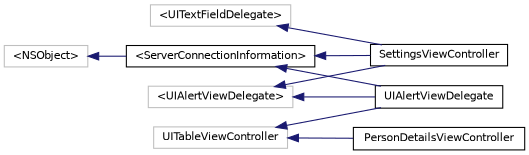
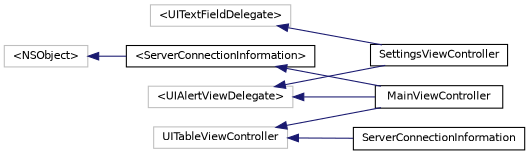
edge "SettingsViewController" -> "<ServerConnectionInformation>": removed
node "UIAlertViewDelegate": label "UIAlertViewDelegate" -> "MainViewController"
node "PersonDetailsViewController": label "PersonDetailsViewController" -> "ServerConnectionInformation"
